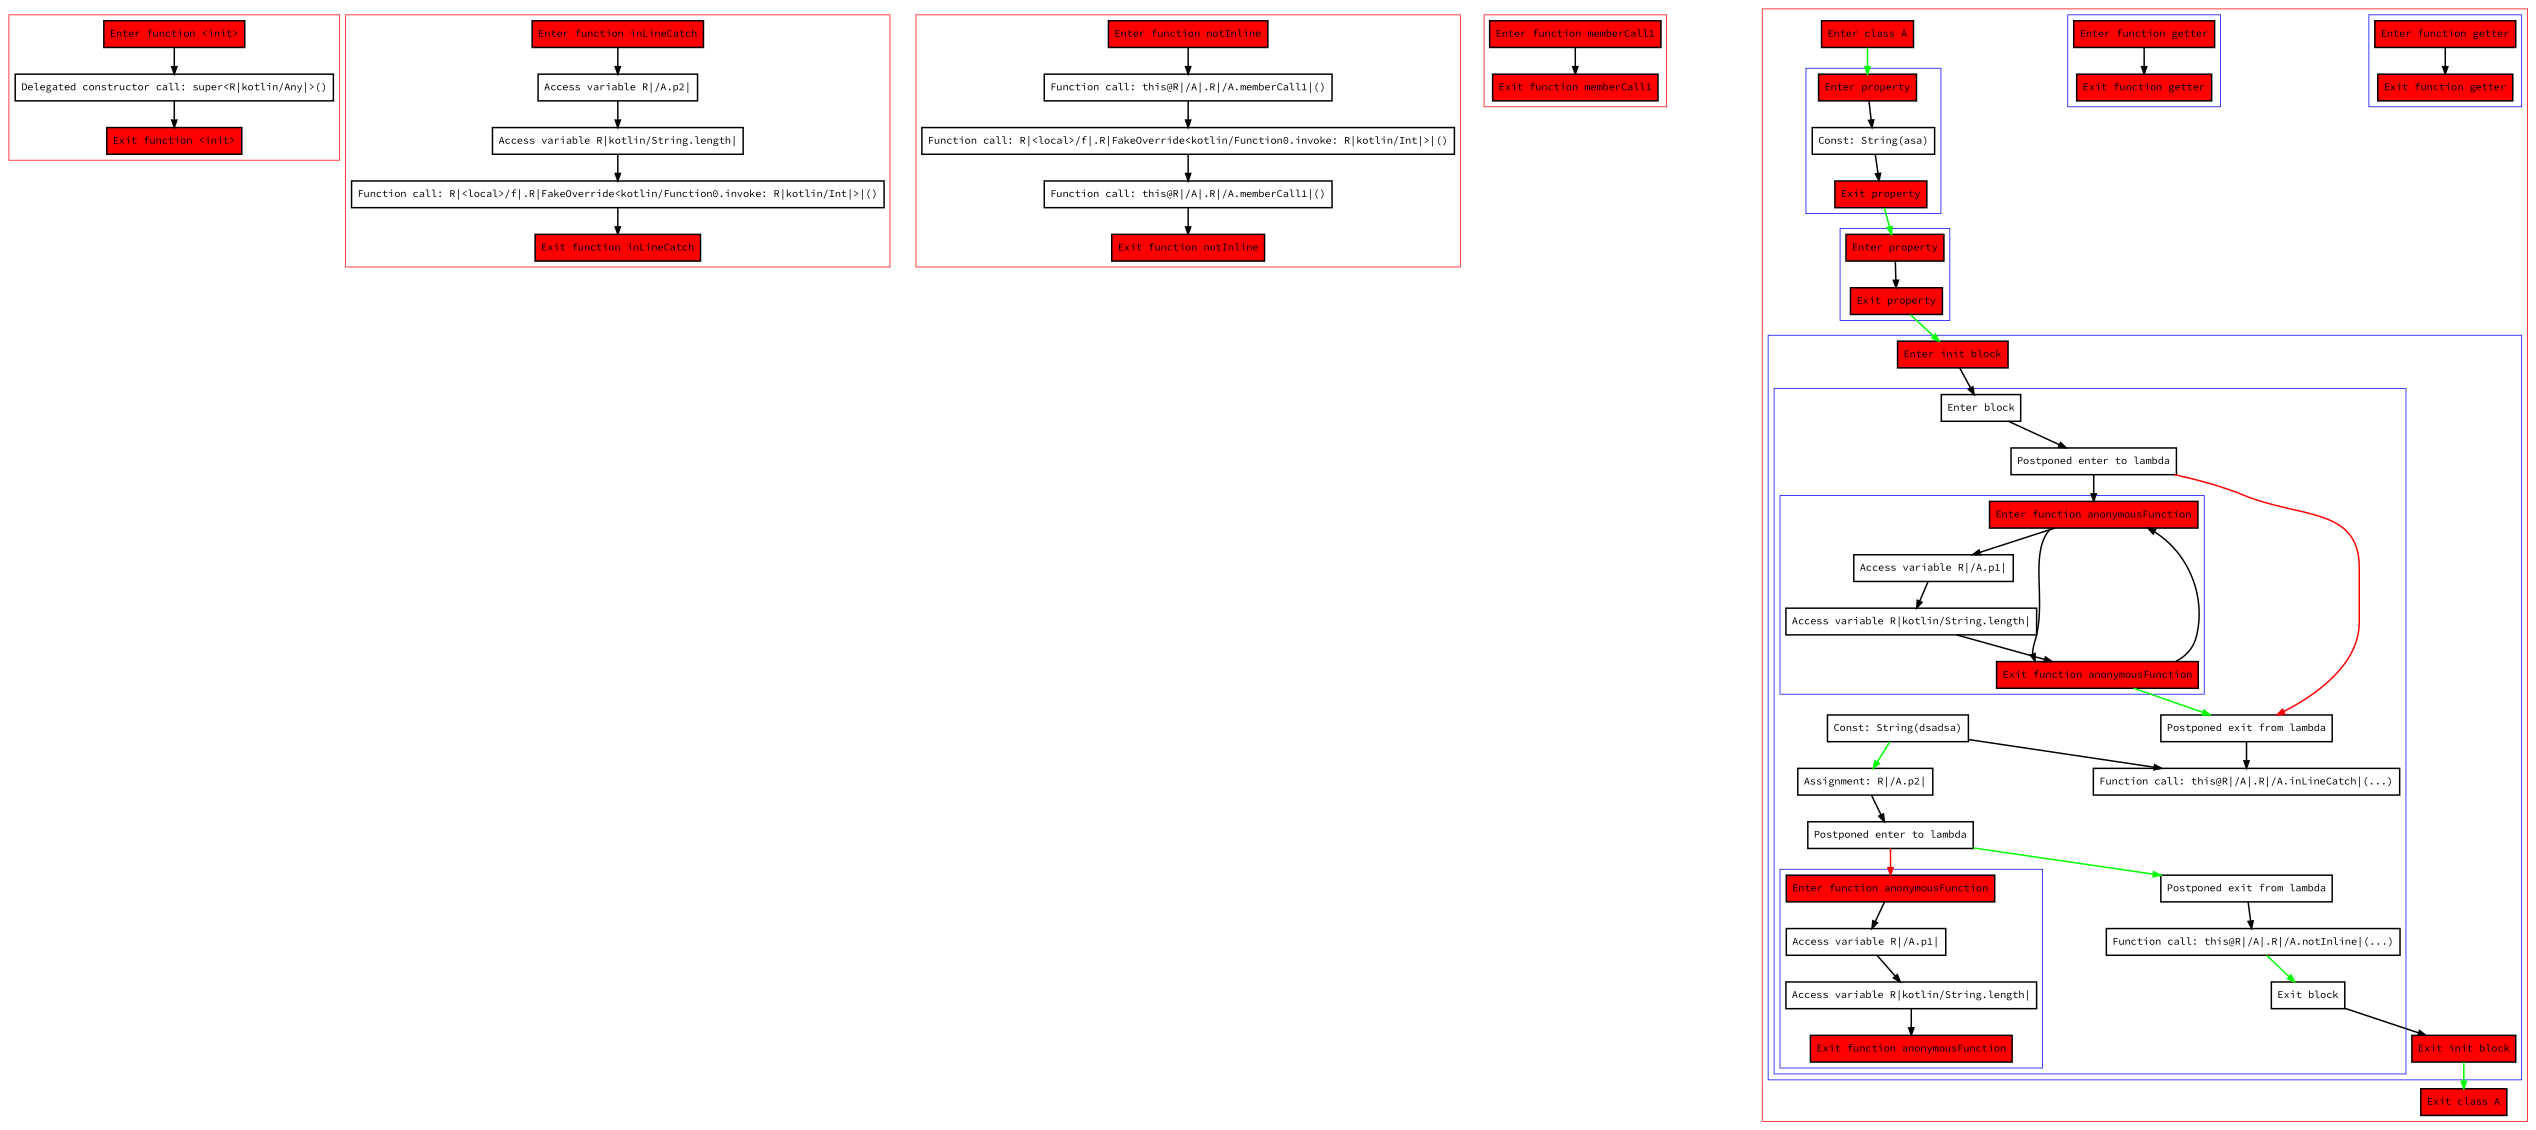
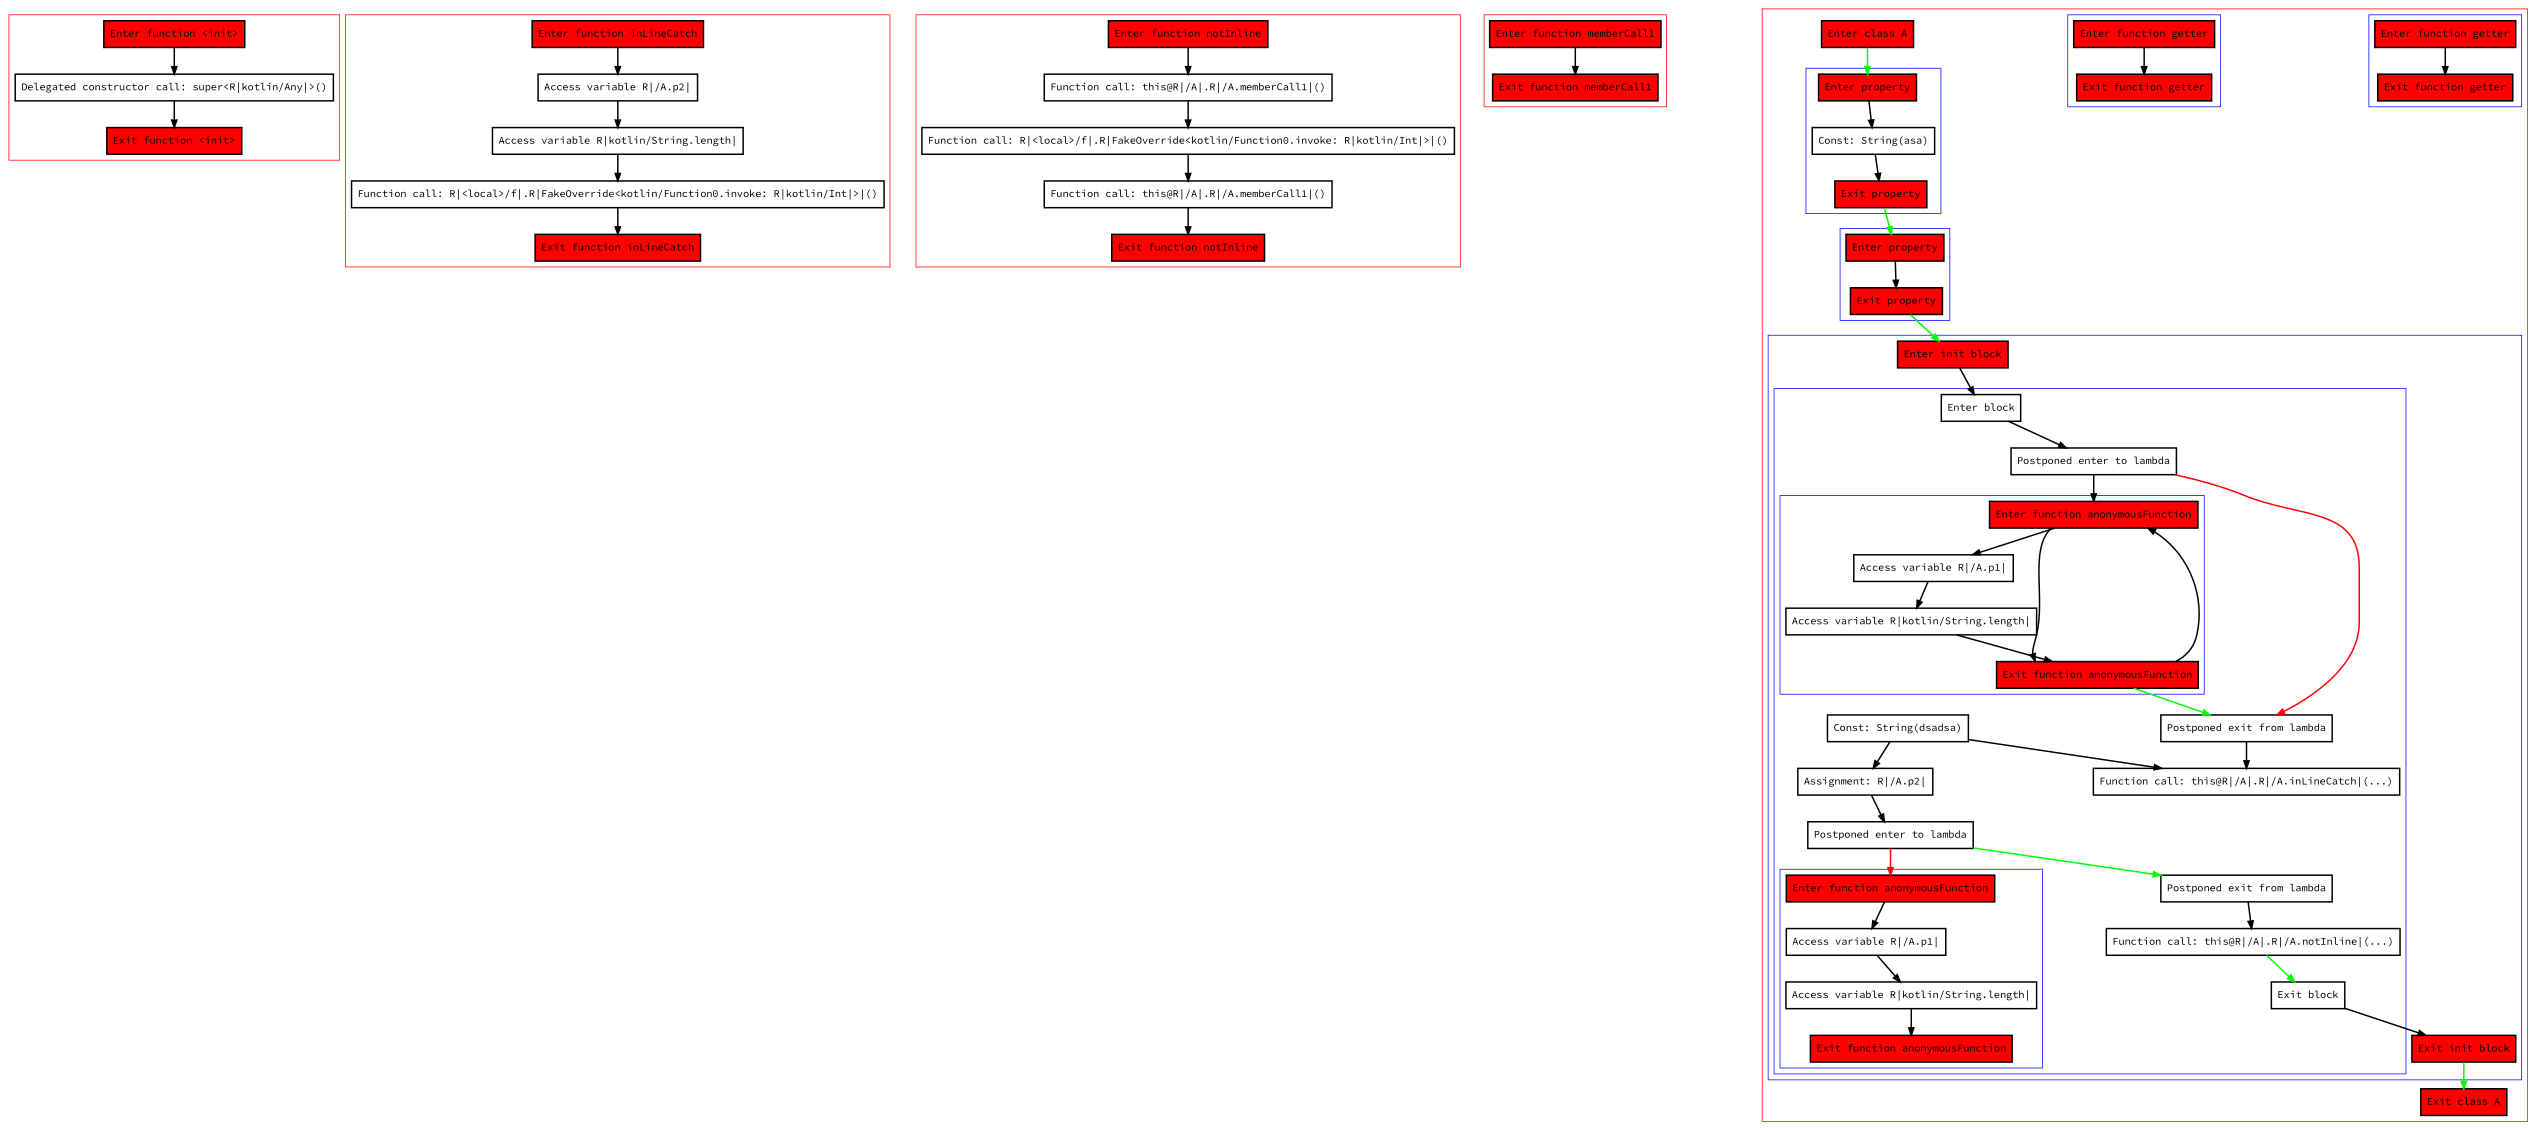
edge "Const: String(dsadsa)" -> "Assignment: R|/A.p2|": color green -> black
